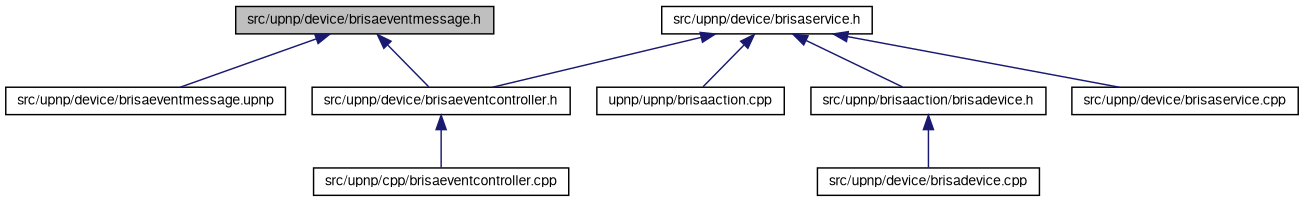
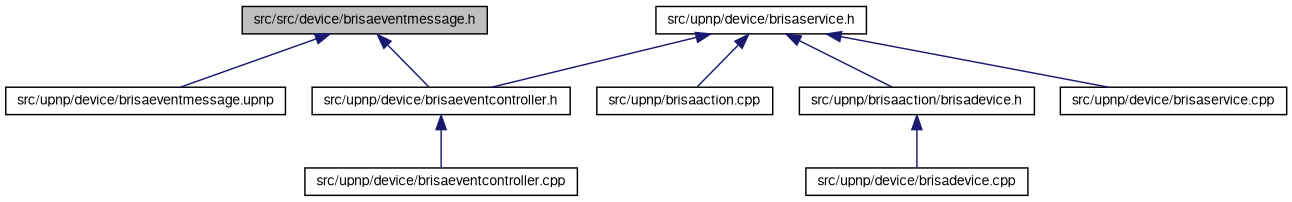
node "src/upnp/device/brisaeventmessage.h": label "src/upnp/device/brisaeventmessage.h" -> "src/src/device/brisaeventmessage.h"
node "upnp/upnp/brisaaction.cpp": label "upnp/upnp/brisaaction.cpp" -> "src/upnp/brisaaction.cpp"
node "src/upnp/cpp/brisaeventcontroller.cpp": label "src/upnp/cpp/brisaeventcontroller.cpp" -> "src/upnp/device/brisaeventcontroller.cpp"
